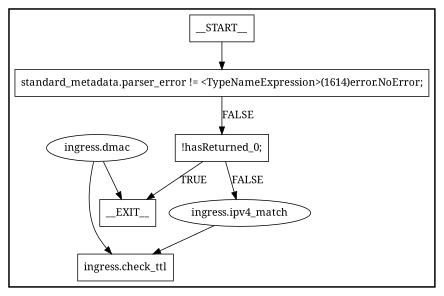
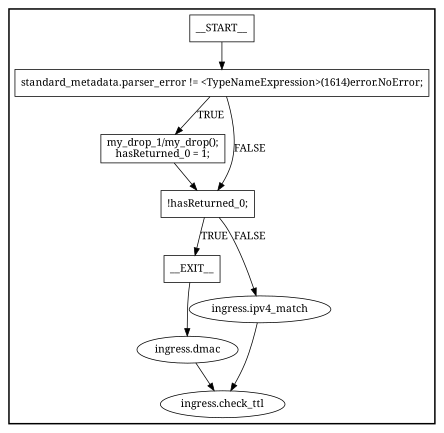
node "my_drop_1/my_drop(); hasReturned_0 = 1;": added
edge "ingress.dmac" -> "__EXIT__": reversed
node "ingress.check_ttl": shape box -> ellipse
